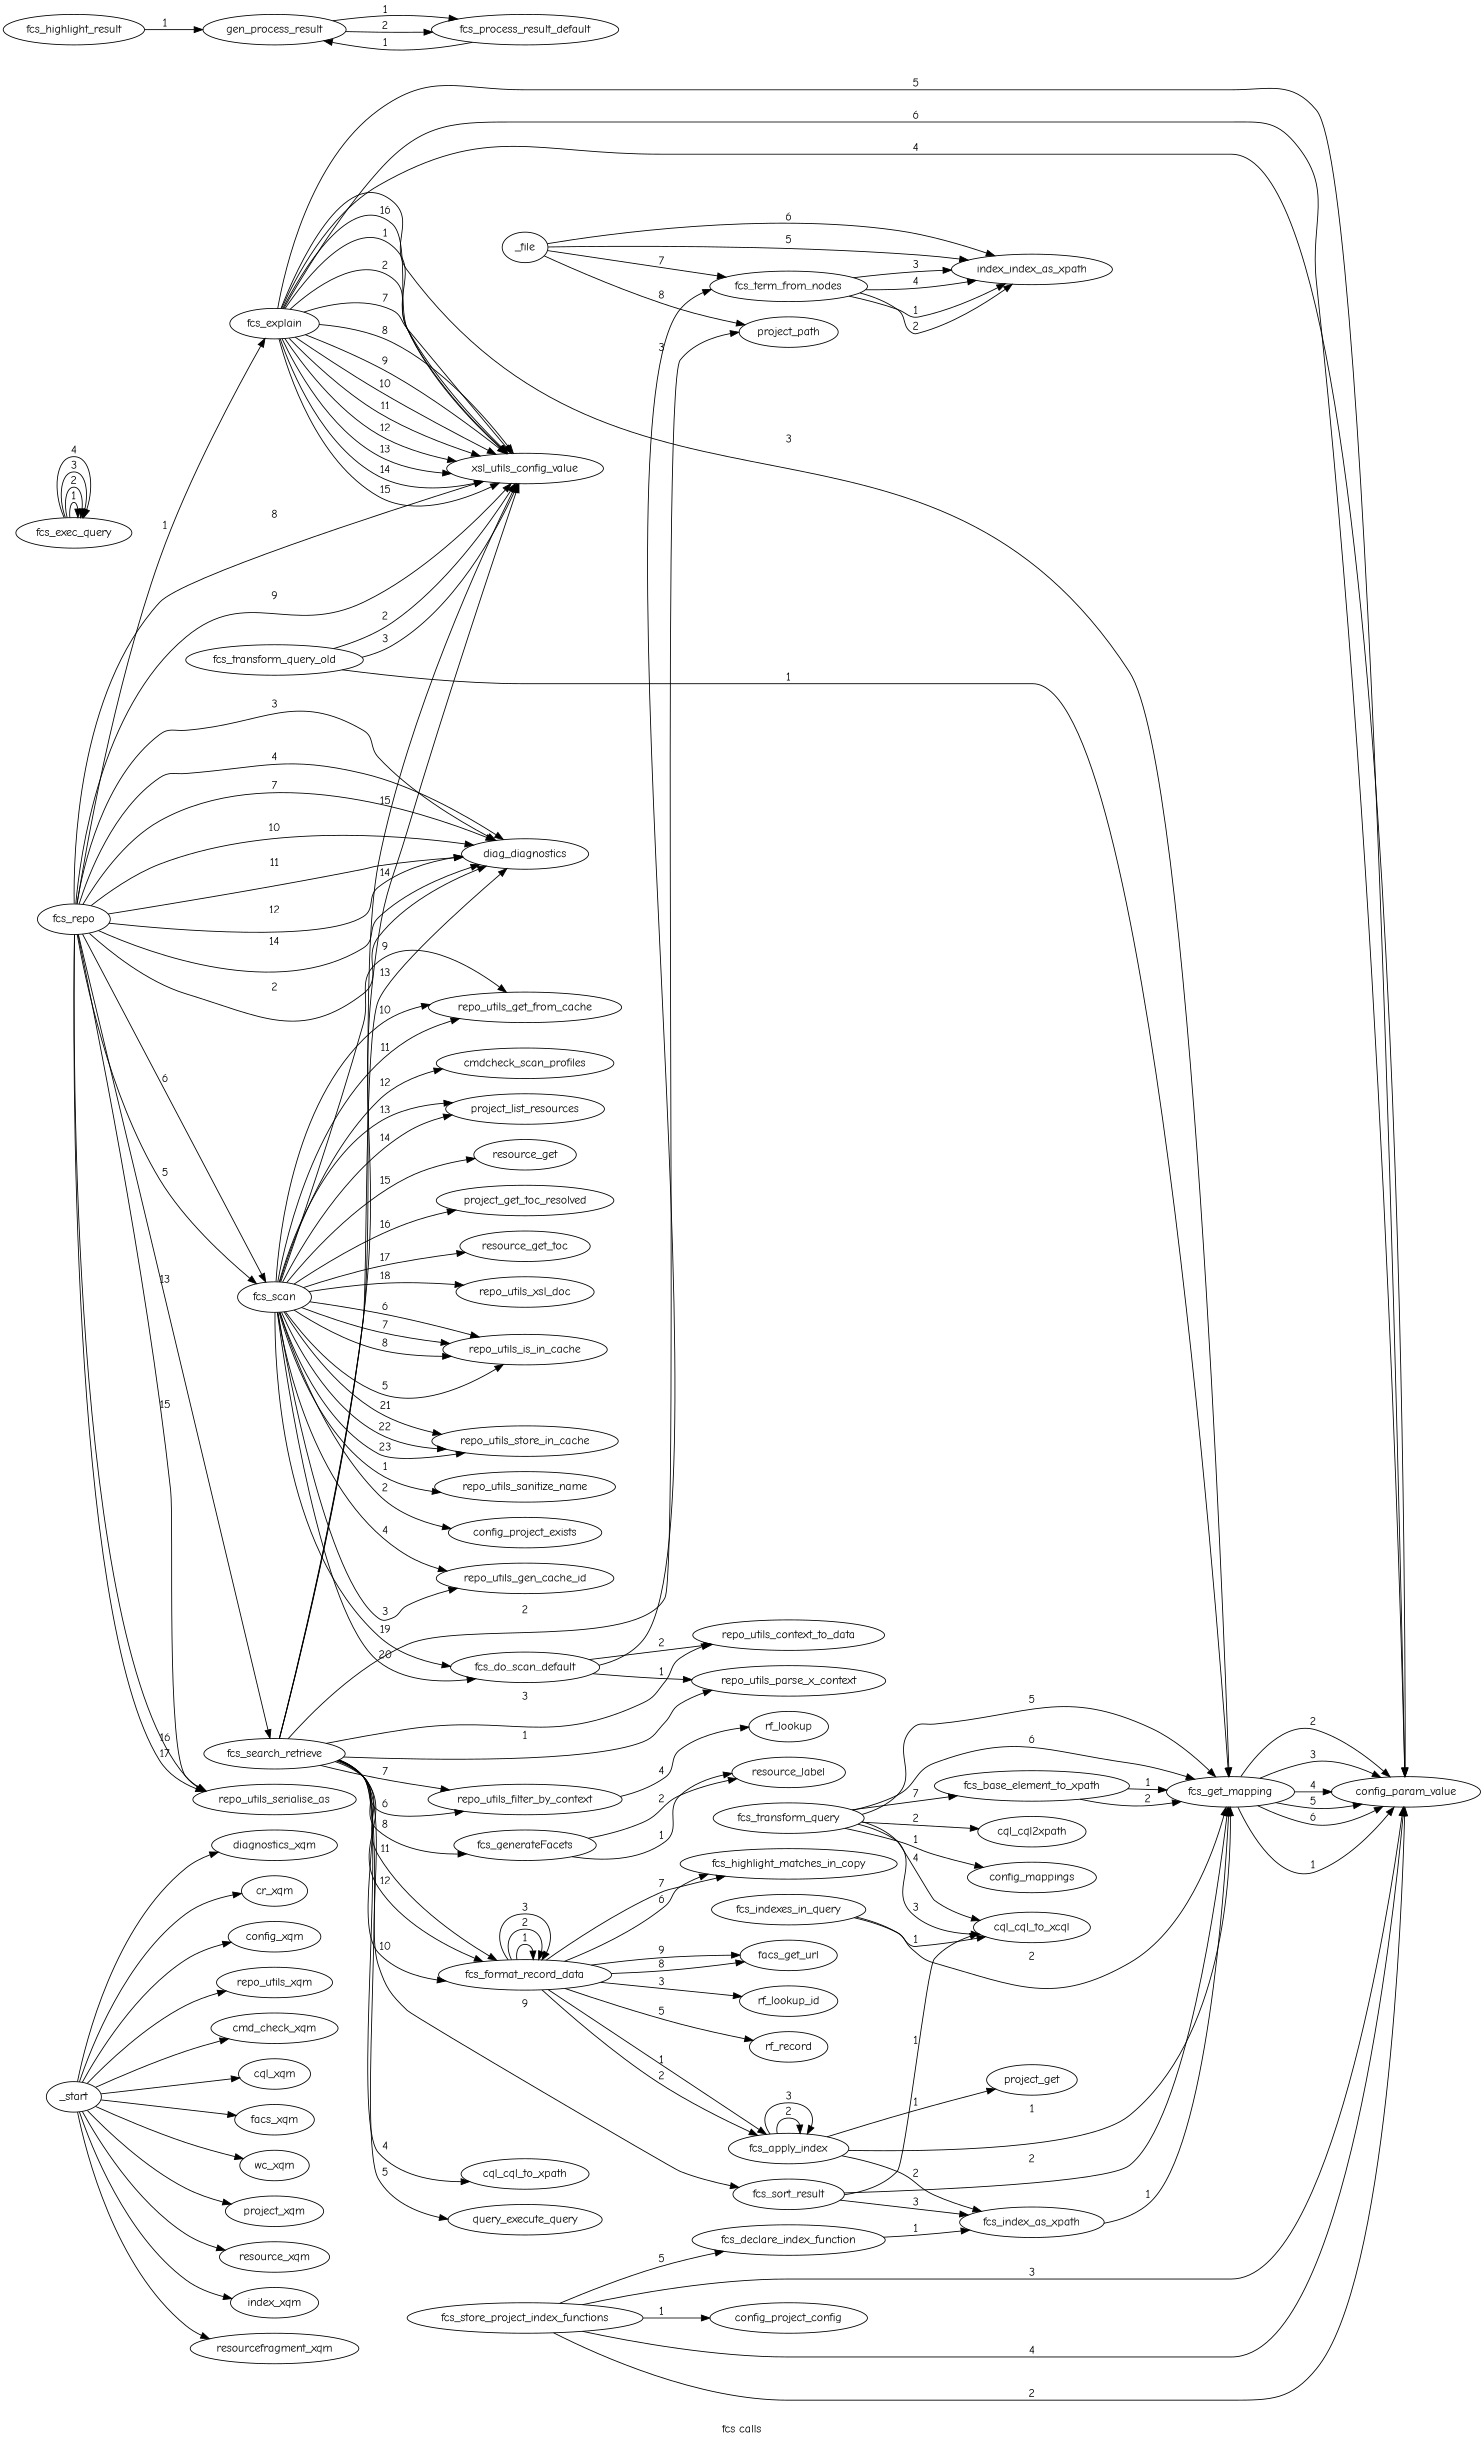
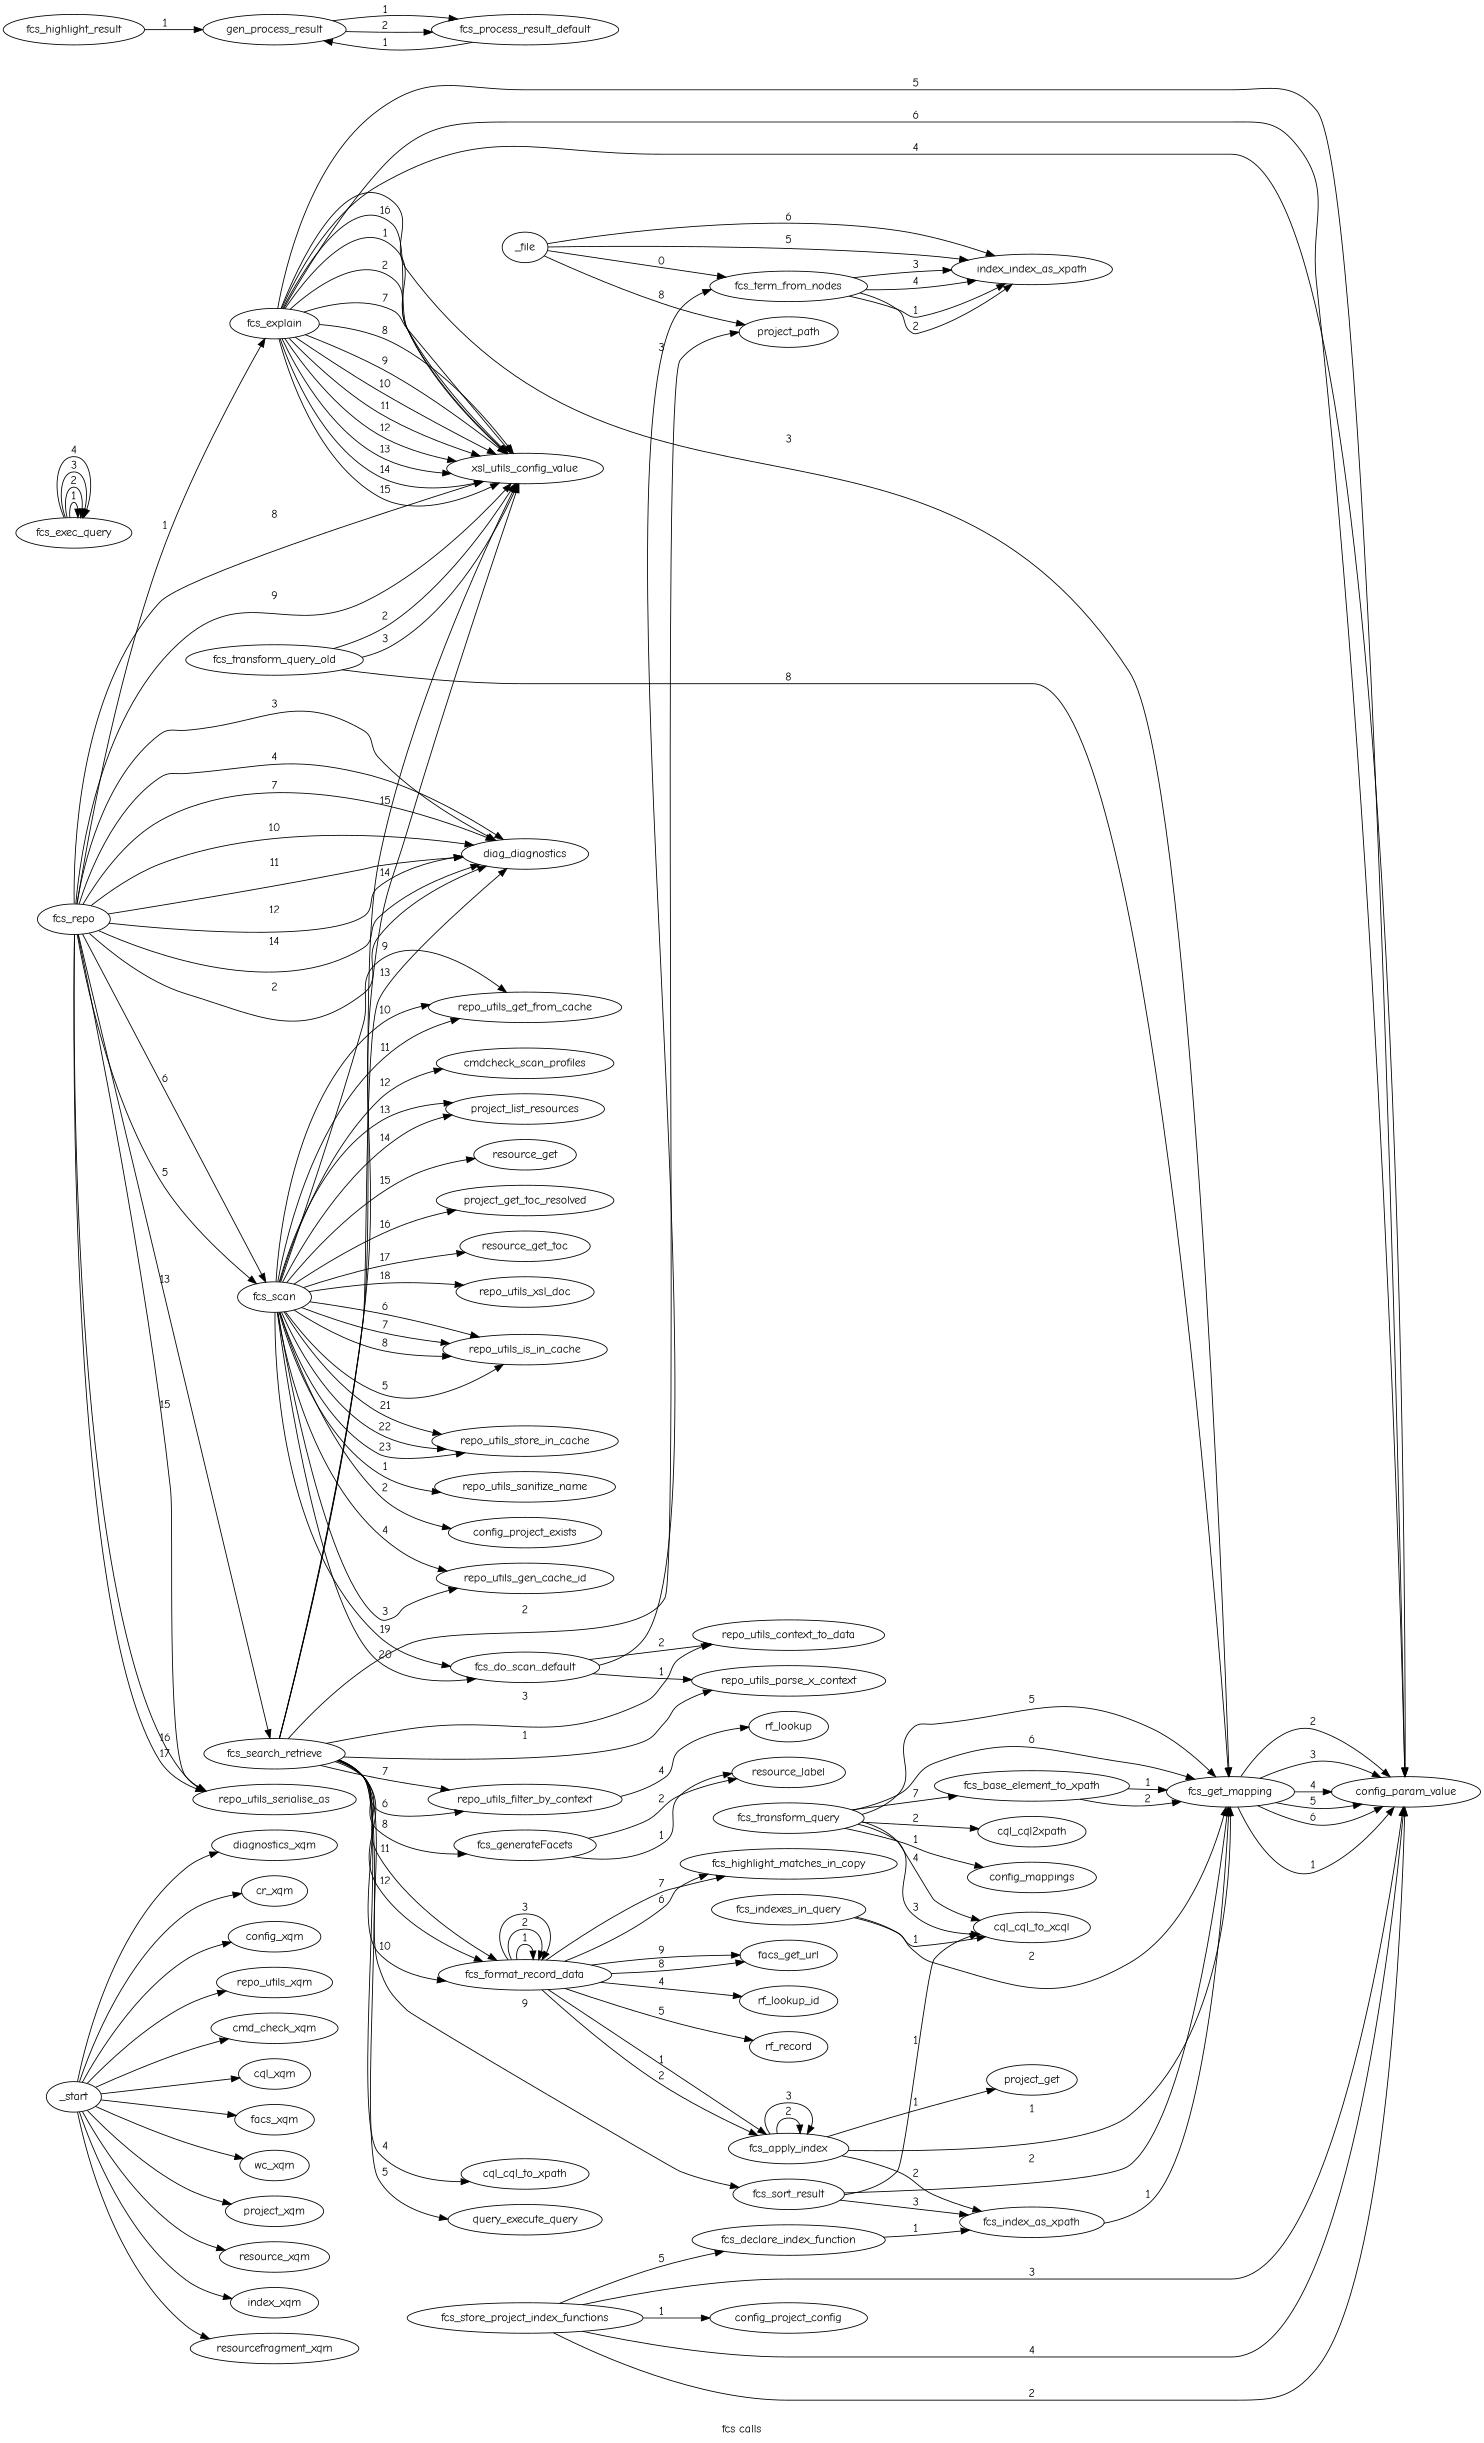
edge "_file" -> "fcs_term_from_nodes": label "7" -> "0"
edge "fcs_transform_query_old" -> "fcs_get_mapping": label "1" -> "8"
edge "fcs_format_record_data" -> "rf_lookup_id": label "3" -> "4"
